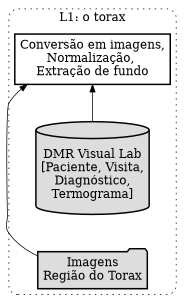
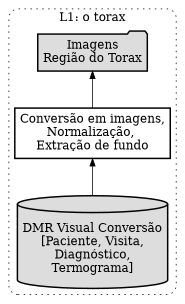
node "DMR Visual Lab [Paciente, Visita, Diagnóstico, Termograma]": label "DMR Visual Lab [Paciente, Visita, Diagnóstico, Termograma]" -> "DMR Visual Conversão [Paciente, Visita, Diagnóstico, Termograma]"
edge "Imagens Região do Torax" -> "Conversão em imagens, Normalização, Extração de fundo": reversed
